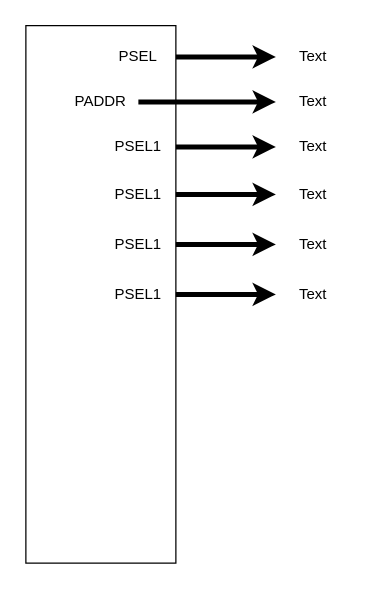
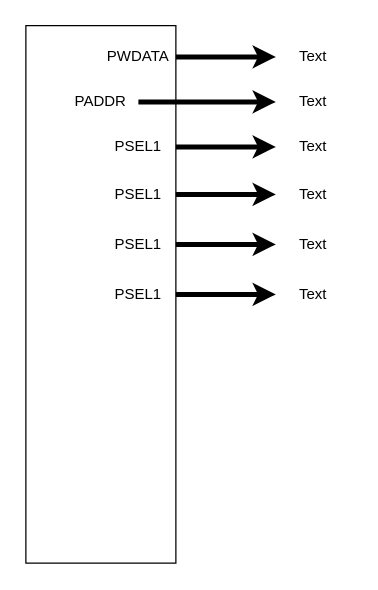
node "PSEL": label "PSEL" -> "PWDATA"
